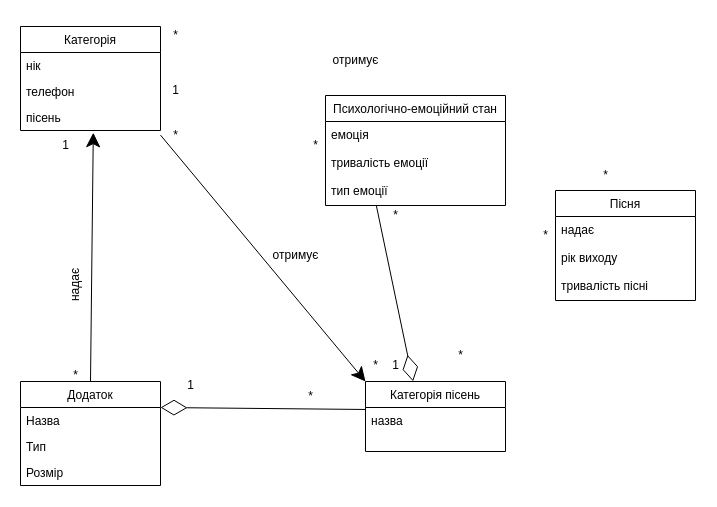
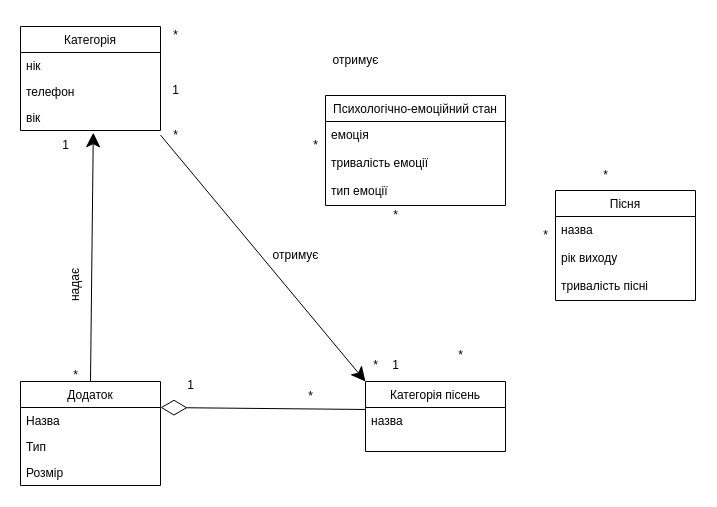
node "пісень": label "пісень" -> "вік"
node "надає рік виходу тривалість пісні": label "надає рік виходу тривалість пісні" -> "назва рік виходу тривалість пісні"
edge "емоція тривалість емоції тип емоції" -> "Категорія пісень": removed
